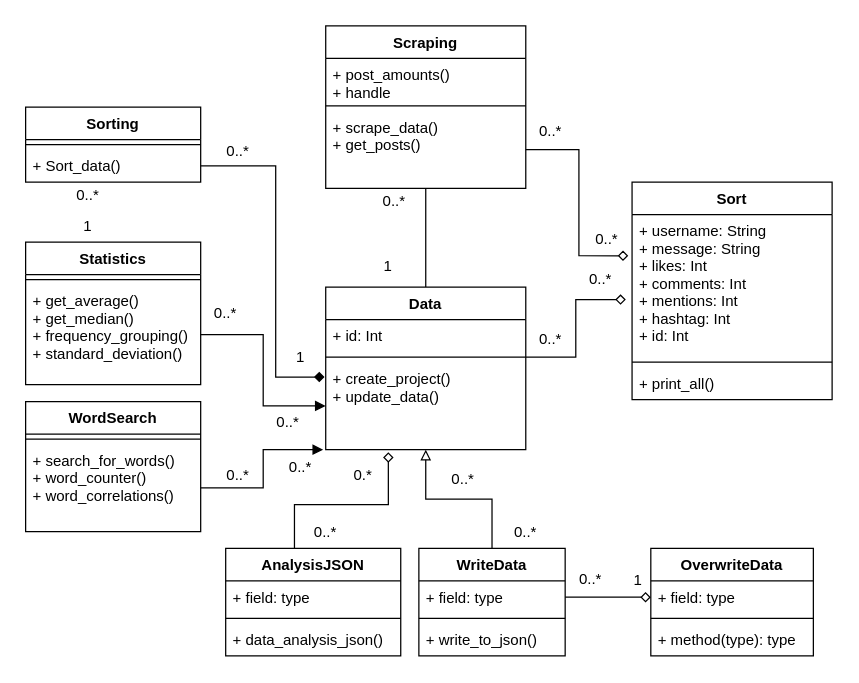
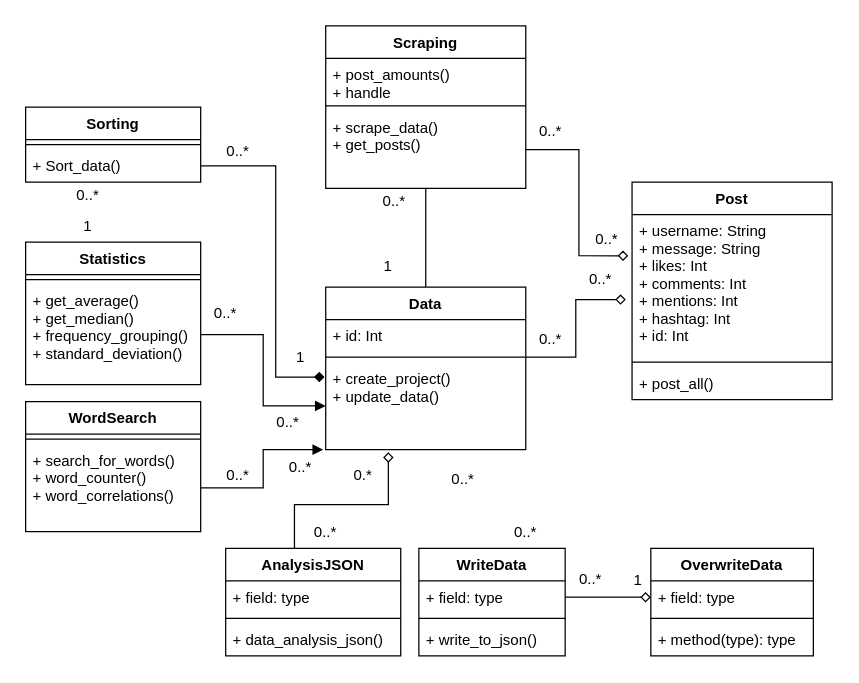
node "Sort": label "Sort" -> "Post"
node "+ print_all()": label "+ print_all()" -> "+ post_all()"
edge "WriteData" -> "Data": removed
